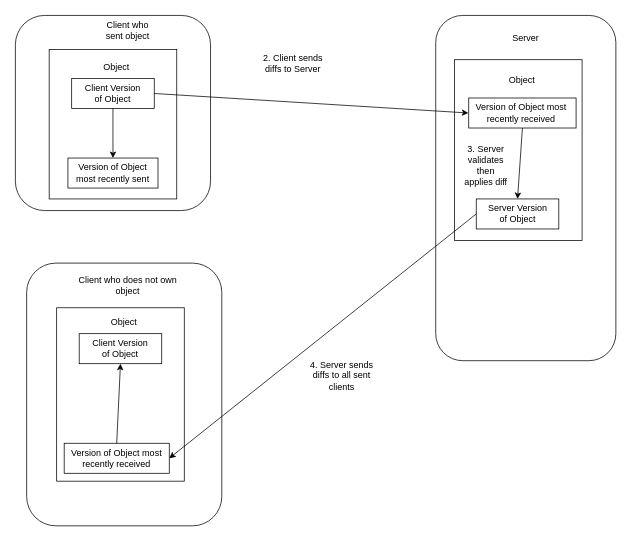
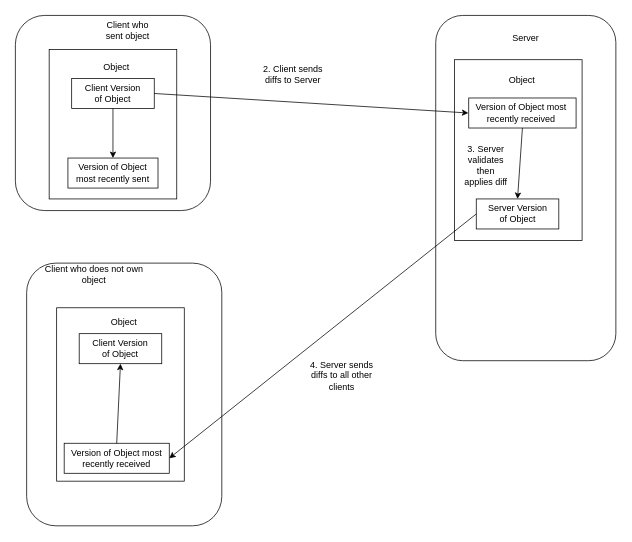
node "2. Client sends diffs to Server": moved (293, 63) -> (293, 75)
node "Client who does not own object": moved (128, 285) -> (94, 274)
node "4. Server sends diffs to all sent clients": label "4. Server sends diffs to all sent clients" -> "4. Server sends diffs to all other clients"
